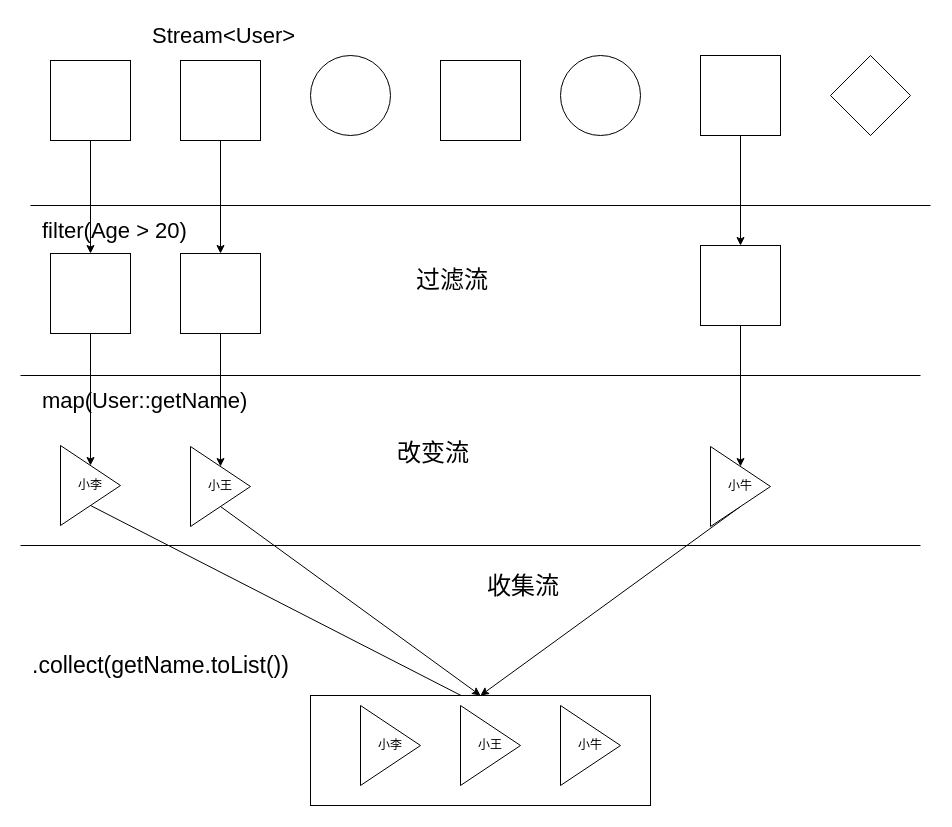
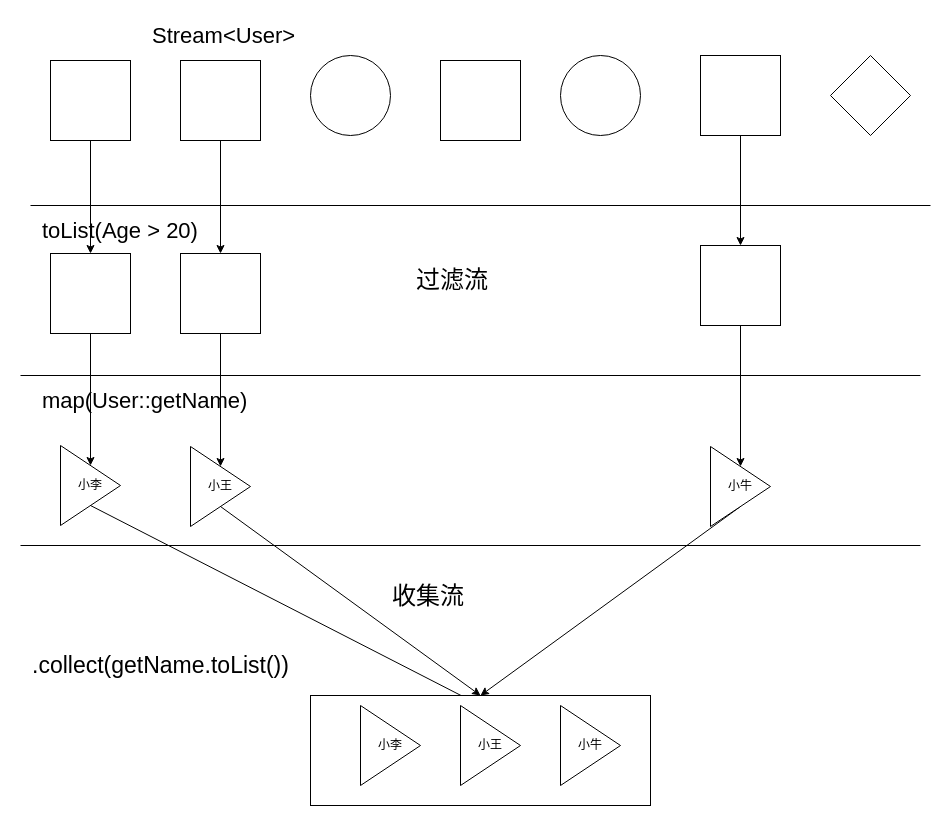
node "filter(Age > 20)": label "filter(Age > 20)" -> "toList(Age > 20)"
node "改变流": removed
node "收集流": moved (531, 580) -> (436, 590)
